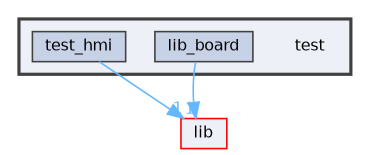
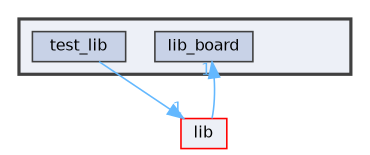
node "test_hmi": label "test_hmi" -> "test_lib"
node "test": removed
edge "lib_board" -> "lib": reversed
